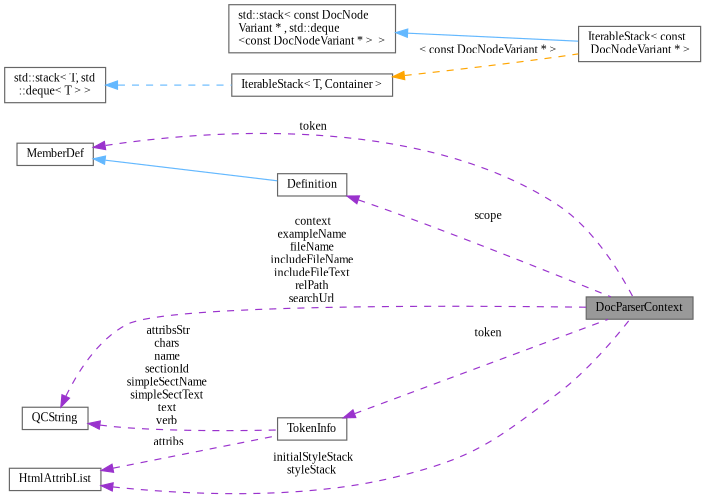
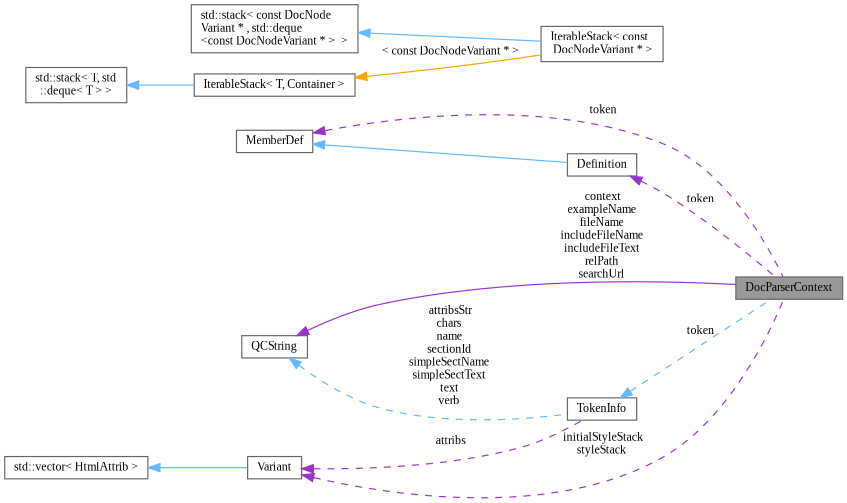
edge "IterableStack< const DocNodeVariant * >" -> "IterableStack< T, Container >": style dashed -> solid
edge "IterableStack< T, Container >" -> "std::stack< T, std ::deque< T > >": style dashed -> solid
edge "DocParserContext" -> "Definition": label " scope" -> " token"
edge "DocParserContext" -> "QCString": style dashed -> solid
edge "DocParserContext" -> "TokenInfo": color darkorchid3 -> steelblue1
edge "TokenInfo" -> "QCString": color darkorchid3 -> steelblue1
node "std::vector< HtmlAttrib >": added
node "HtmlAttribList": label "HtmlAttribList" -> "Variant"
